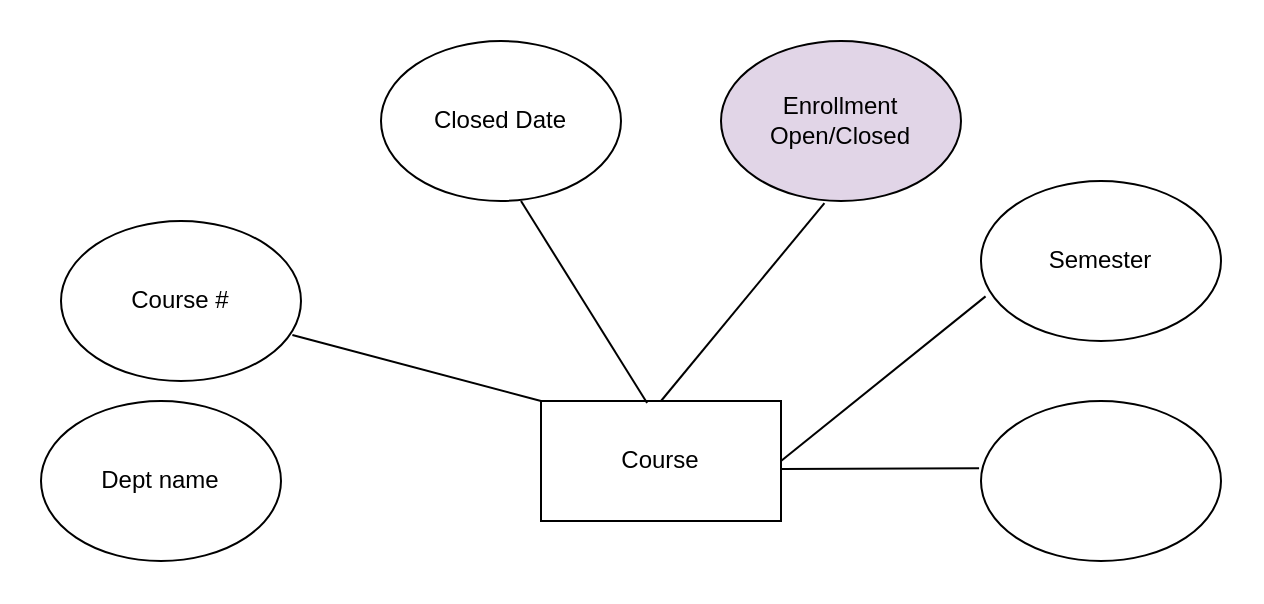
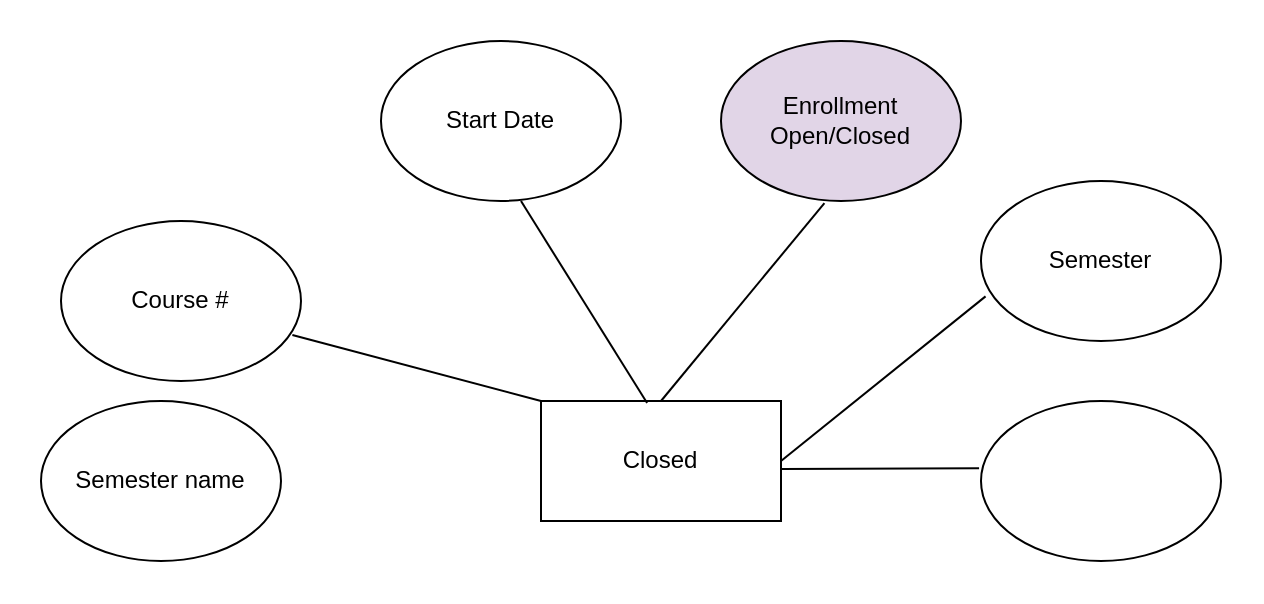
node "Closed Date": label "Closed Date" -> "Start Date"
node "Course": label "Course" -> "Closed"
node "Dept name": label "Dept name" -> "Semester name"
